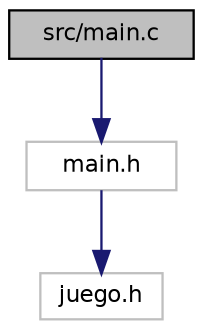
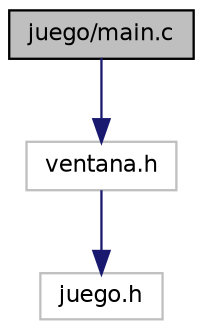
node "src/main.c": label "src/main.c" -> "juego/main.c"
node "main.h": label "main.h" -> "ventana.h"
